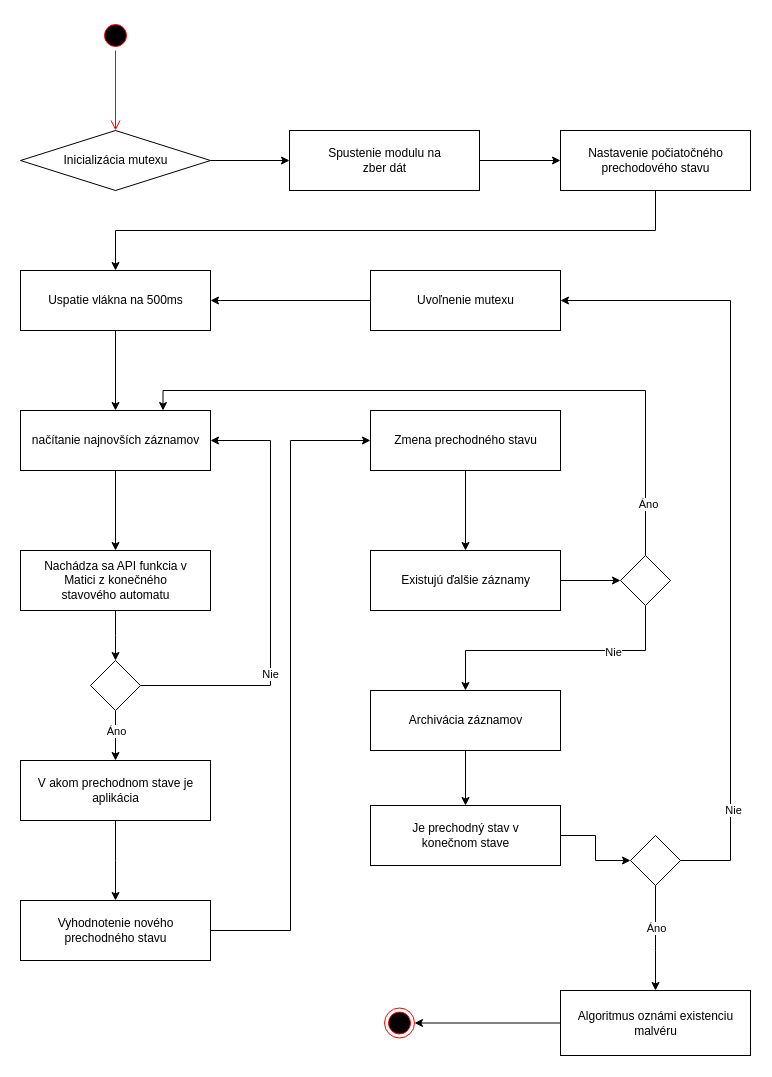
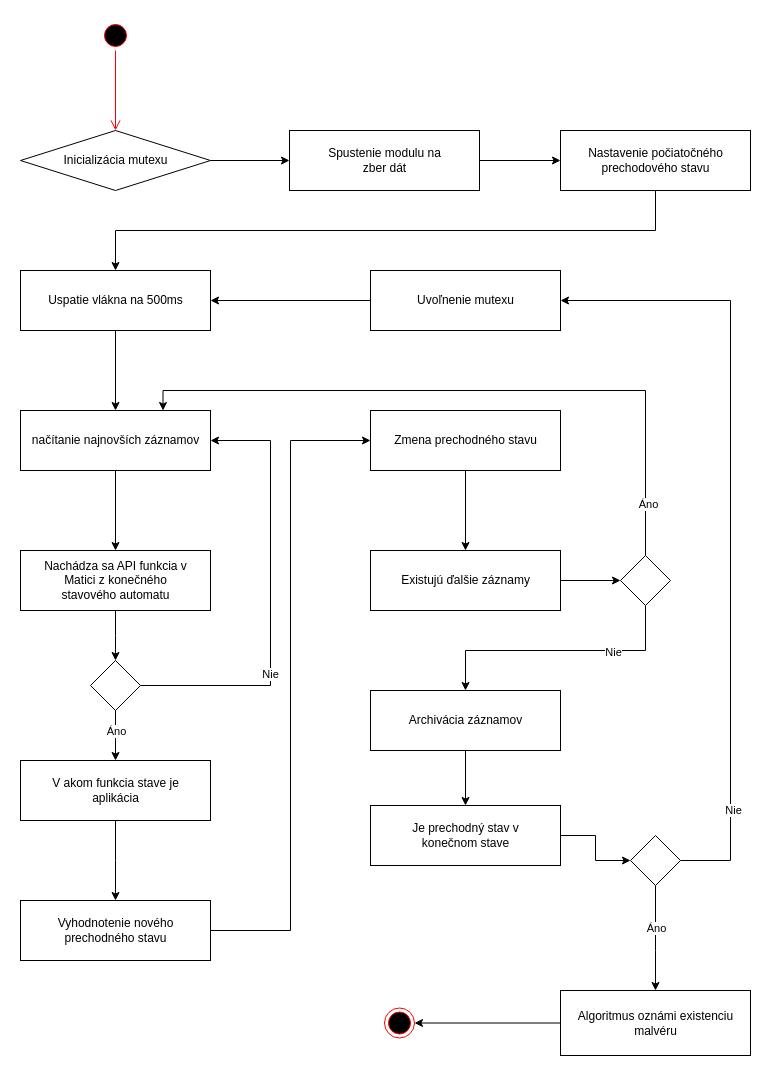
node "V akom prechodnom stave je aplikácia": label "V akom prechodnom stave je aplikácia" -> "V akom funkcia stave je aplikácia"
